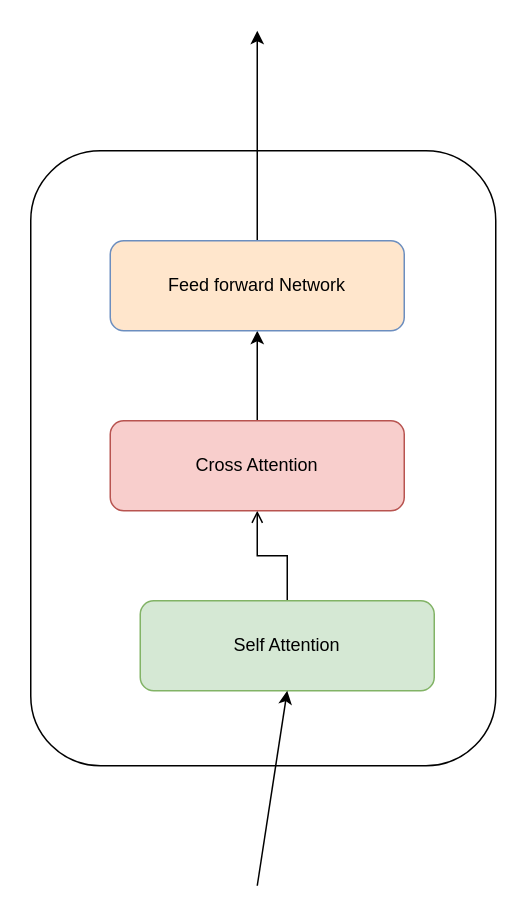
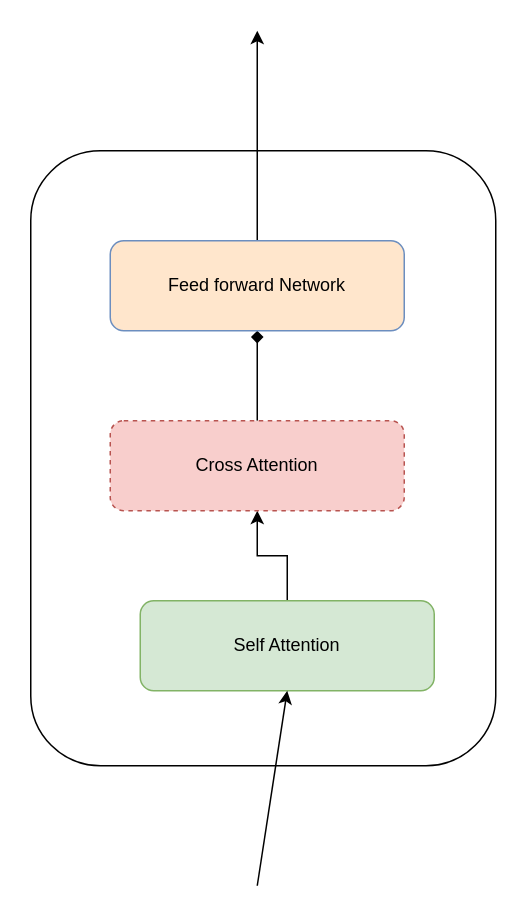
edge "Cross Attention" -> "Feed forward Network": arrowhead classic -> diamond
node "Cross Attention": style solid -> dashed
edge "Self Attention" -> "Cross Attention": arrowhead open -> classic
